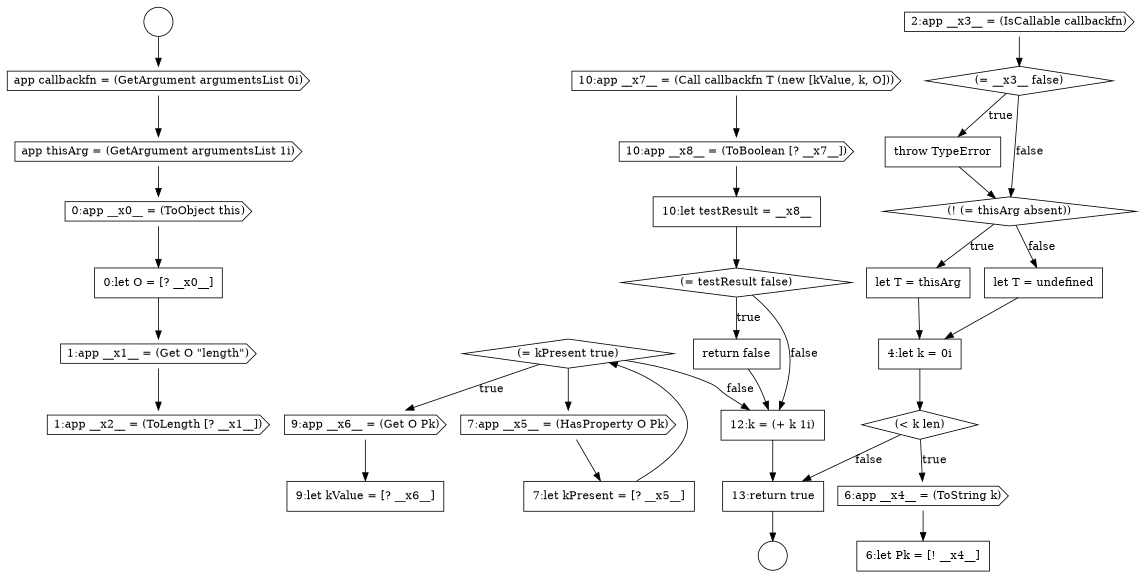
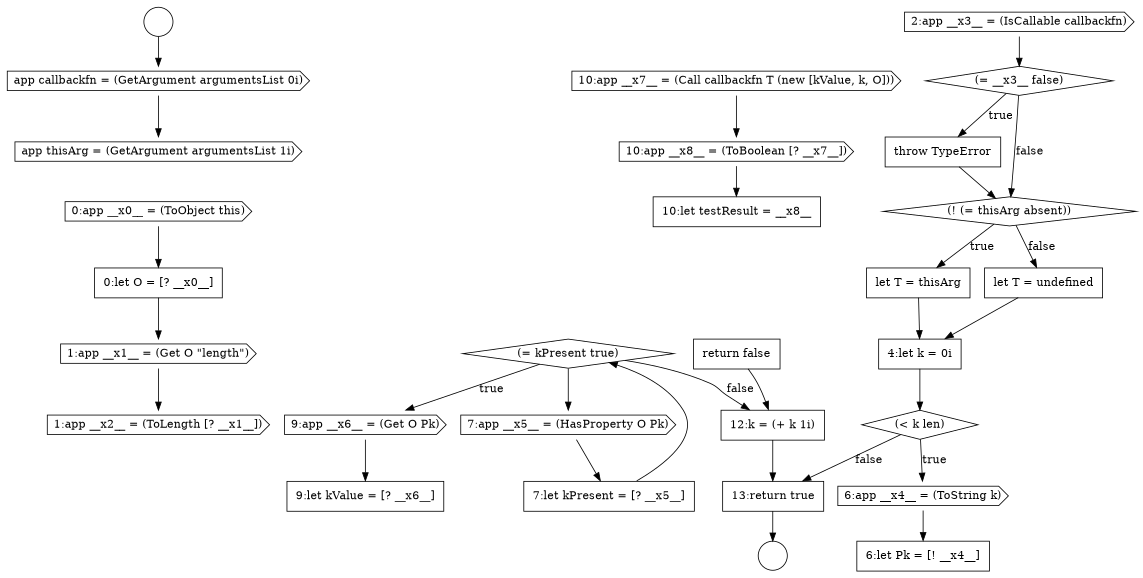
edge "app thisArg = (GetArgument argumentsList 1i)" -> "0:app __x0__ = (ToObject this)": removed
node "(= testResult false)": removed
